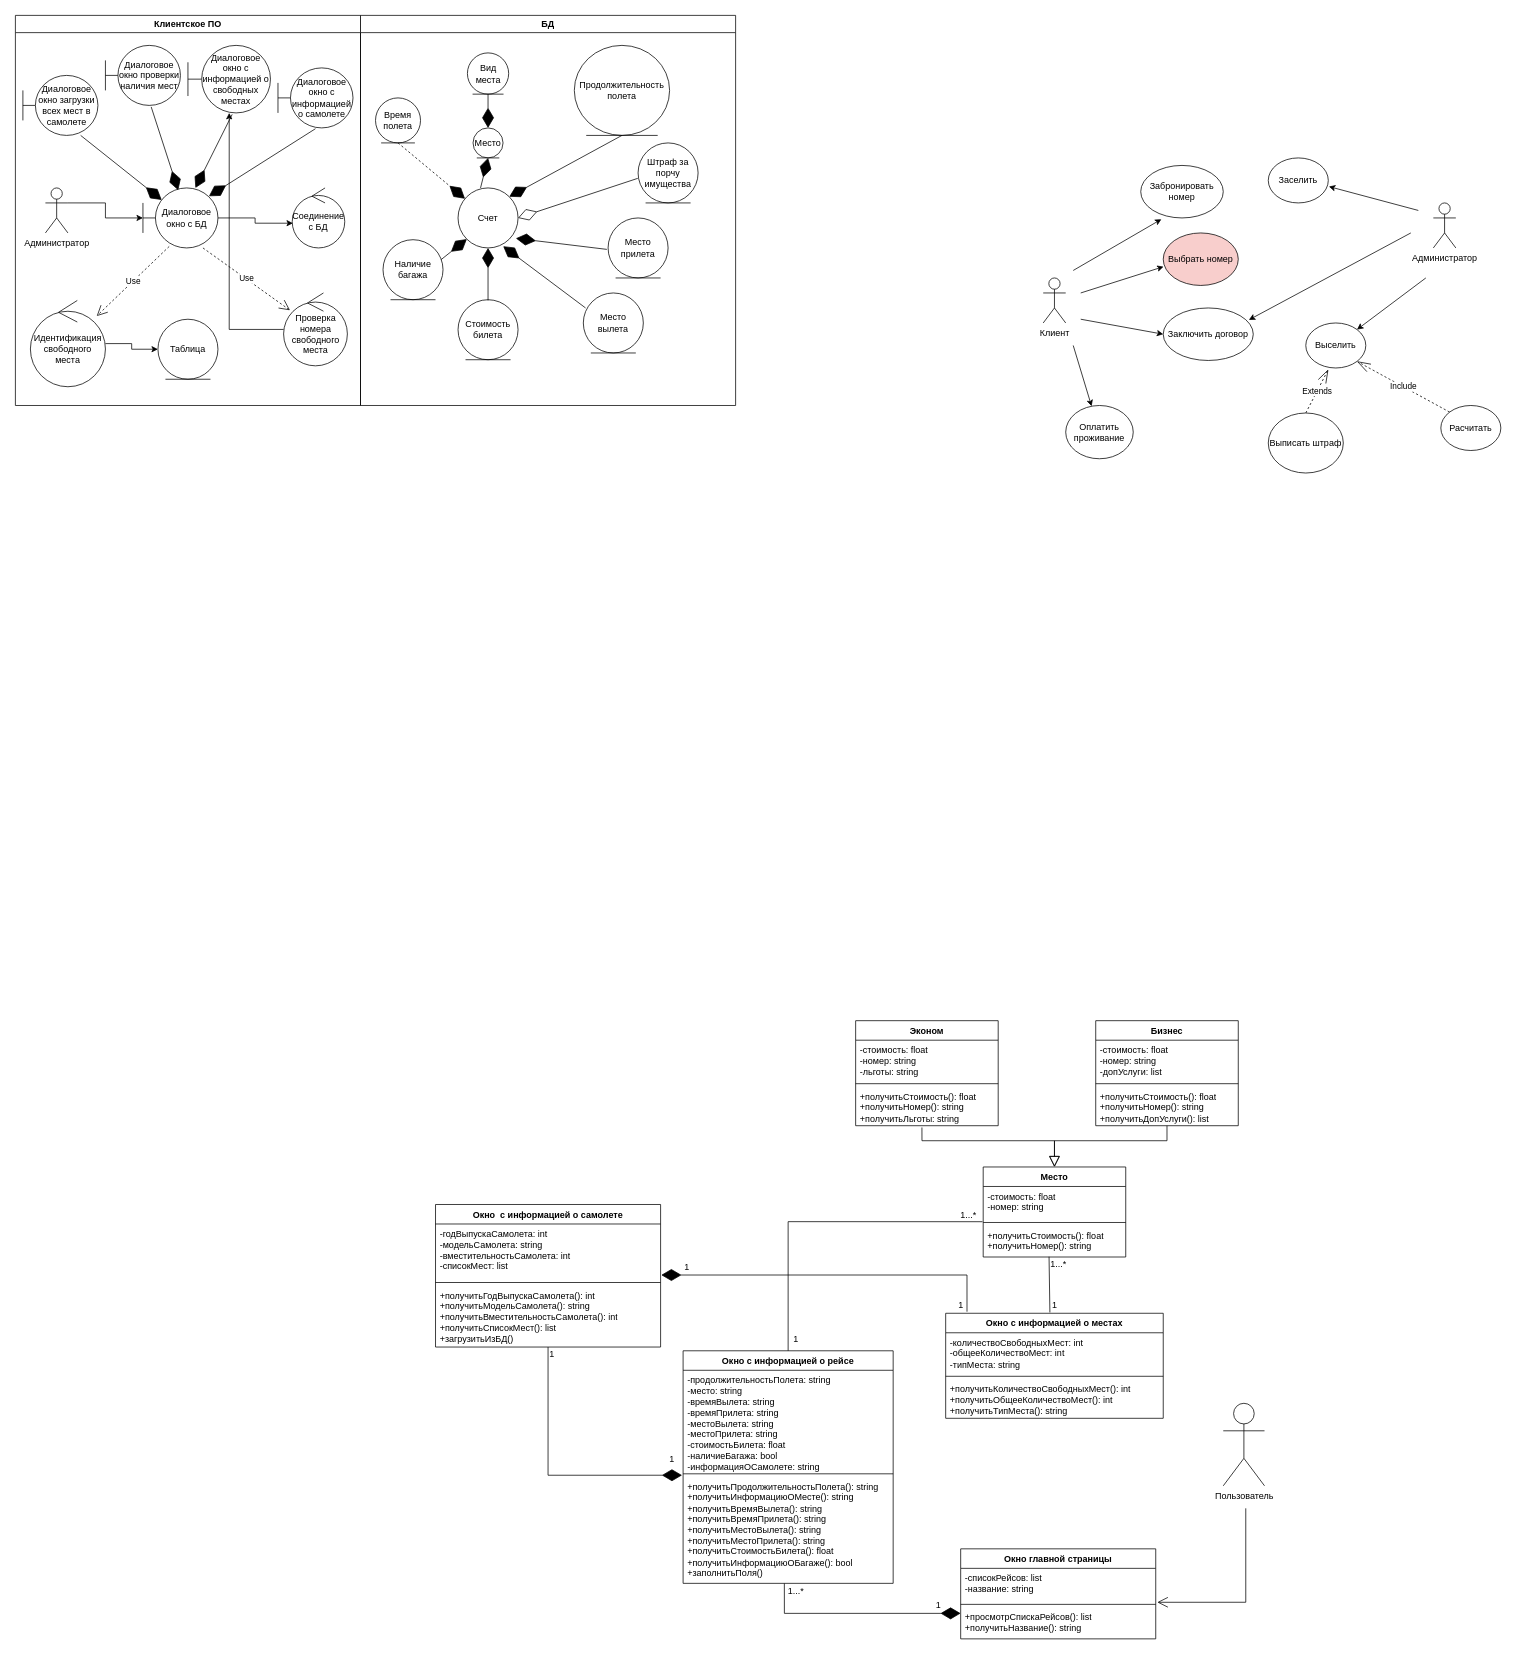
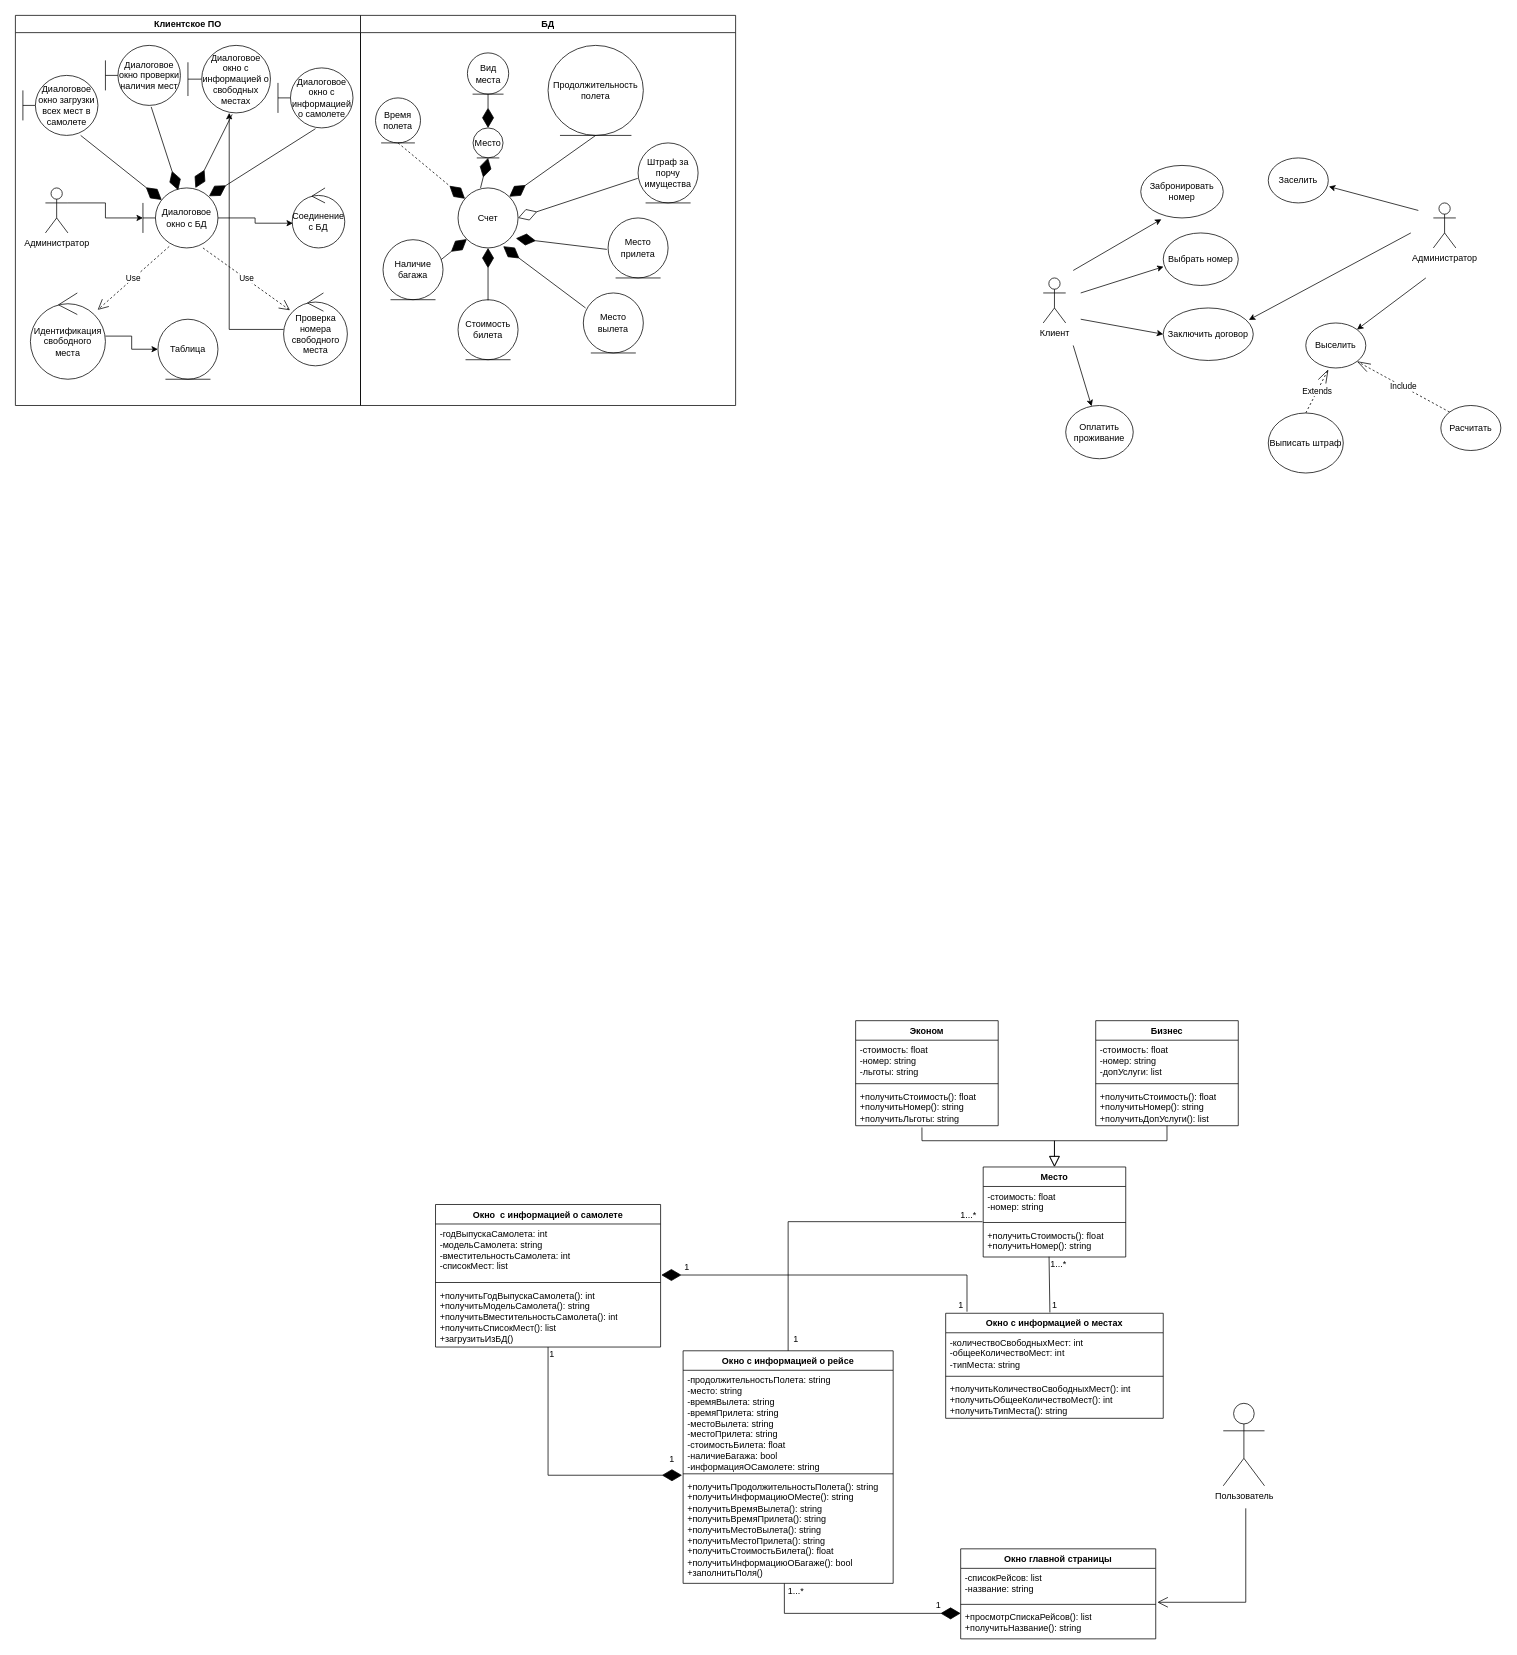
node "Продолжительность полета": moved (622, 90) -> (596, 90)
node "Выбрать номер": fillcolor #f8cecc -> #ffffff
node "Идентификация свободного места": moved (68, 344) -> (68, 336)
